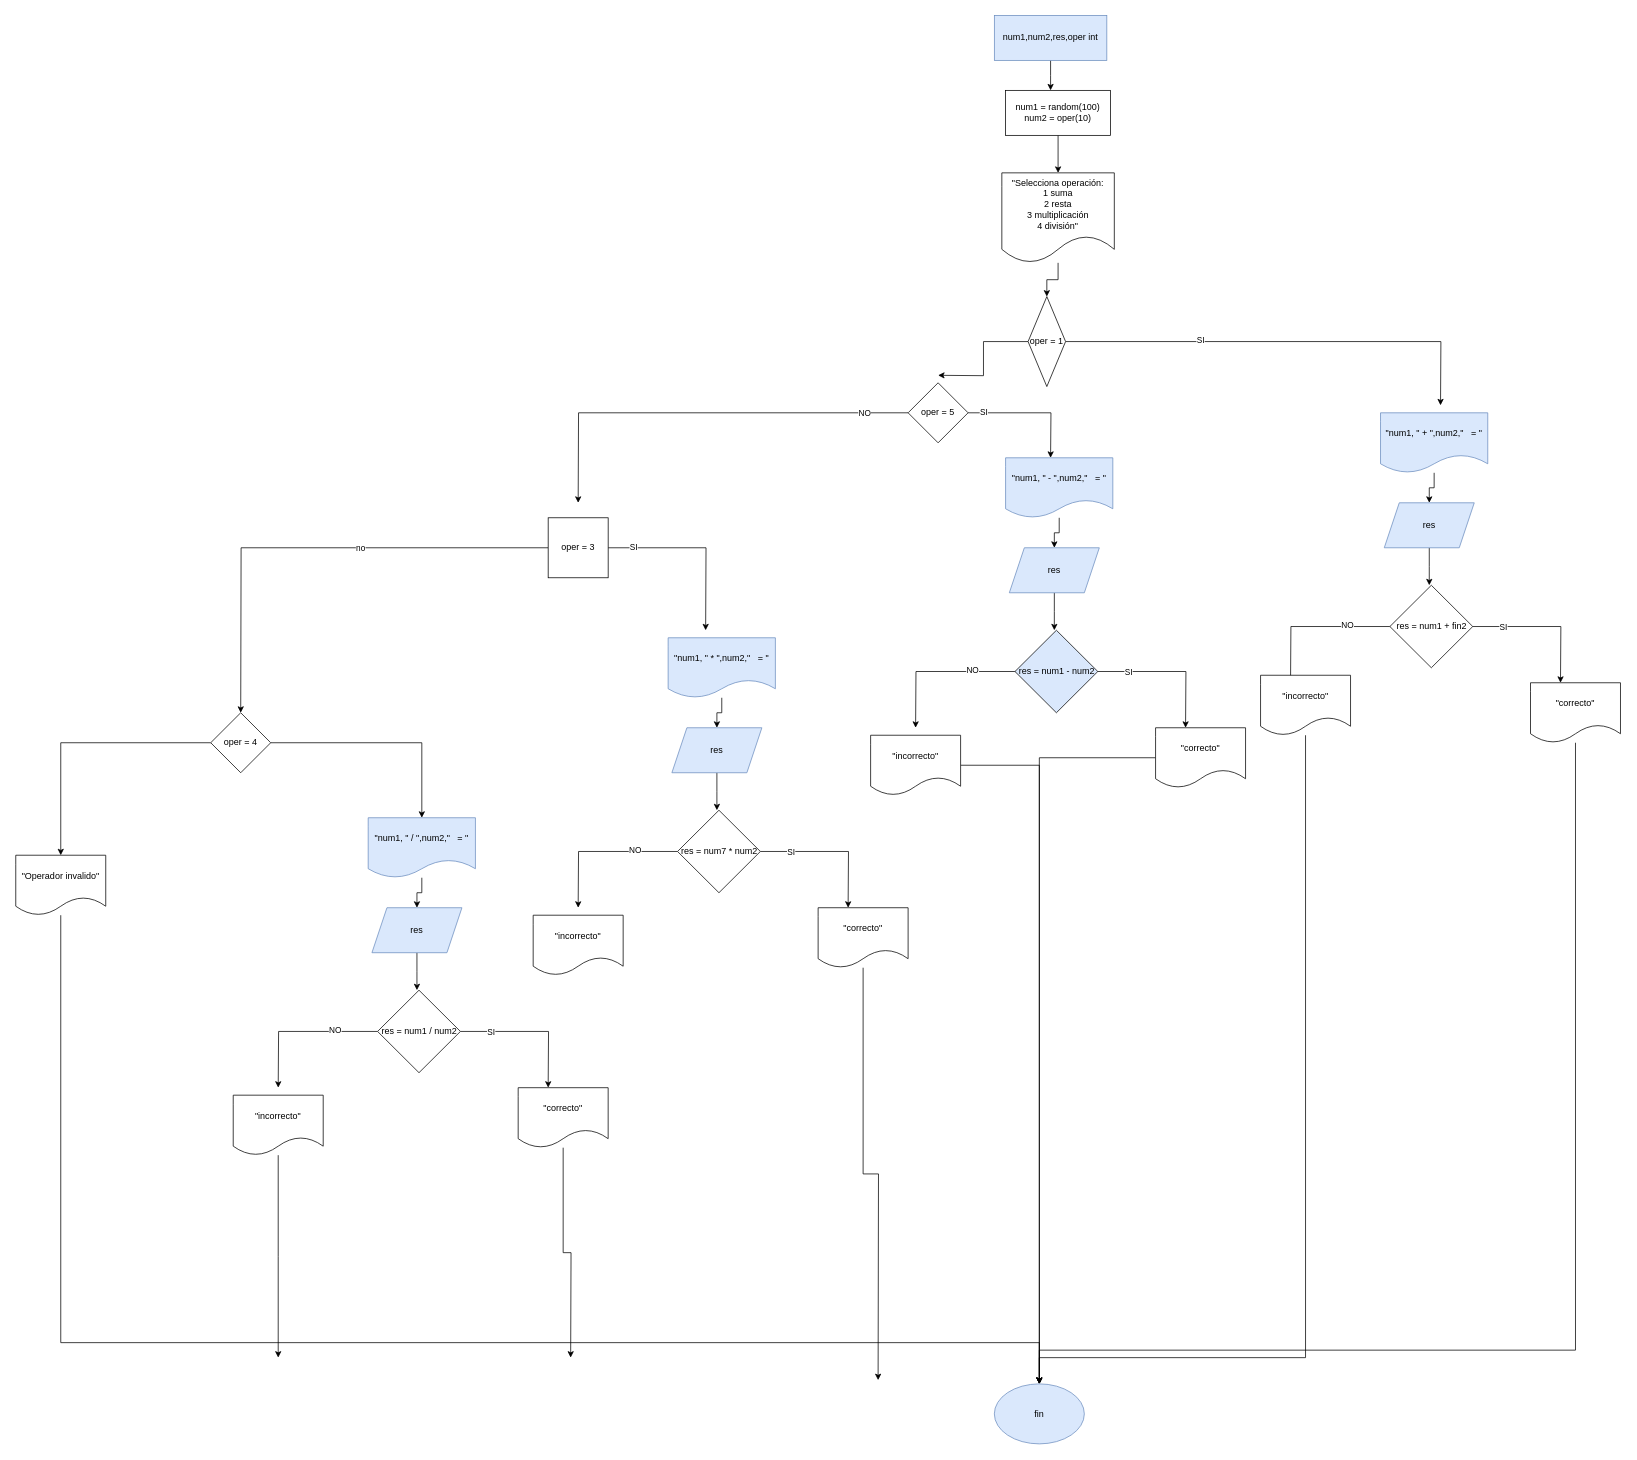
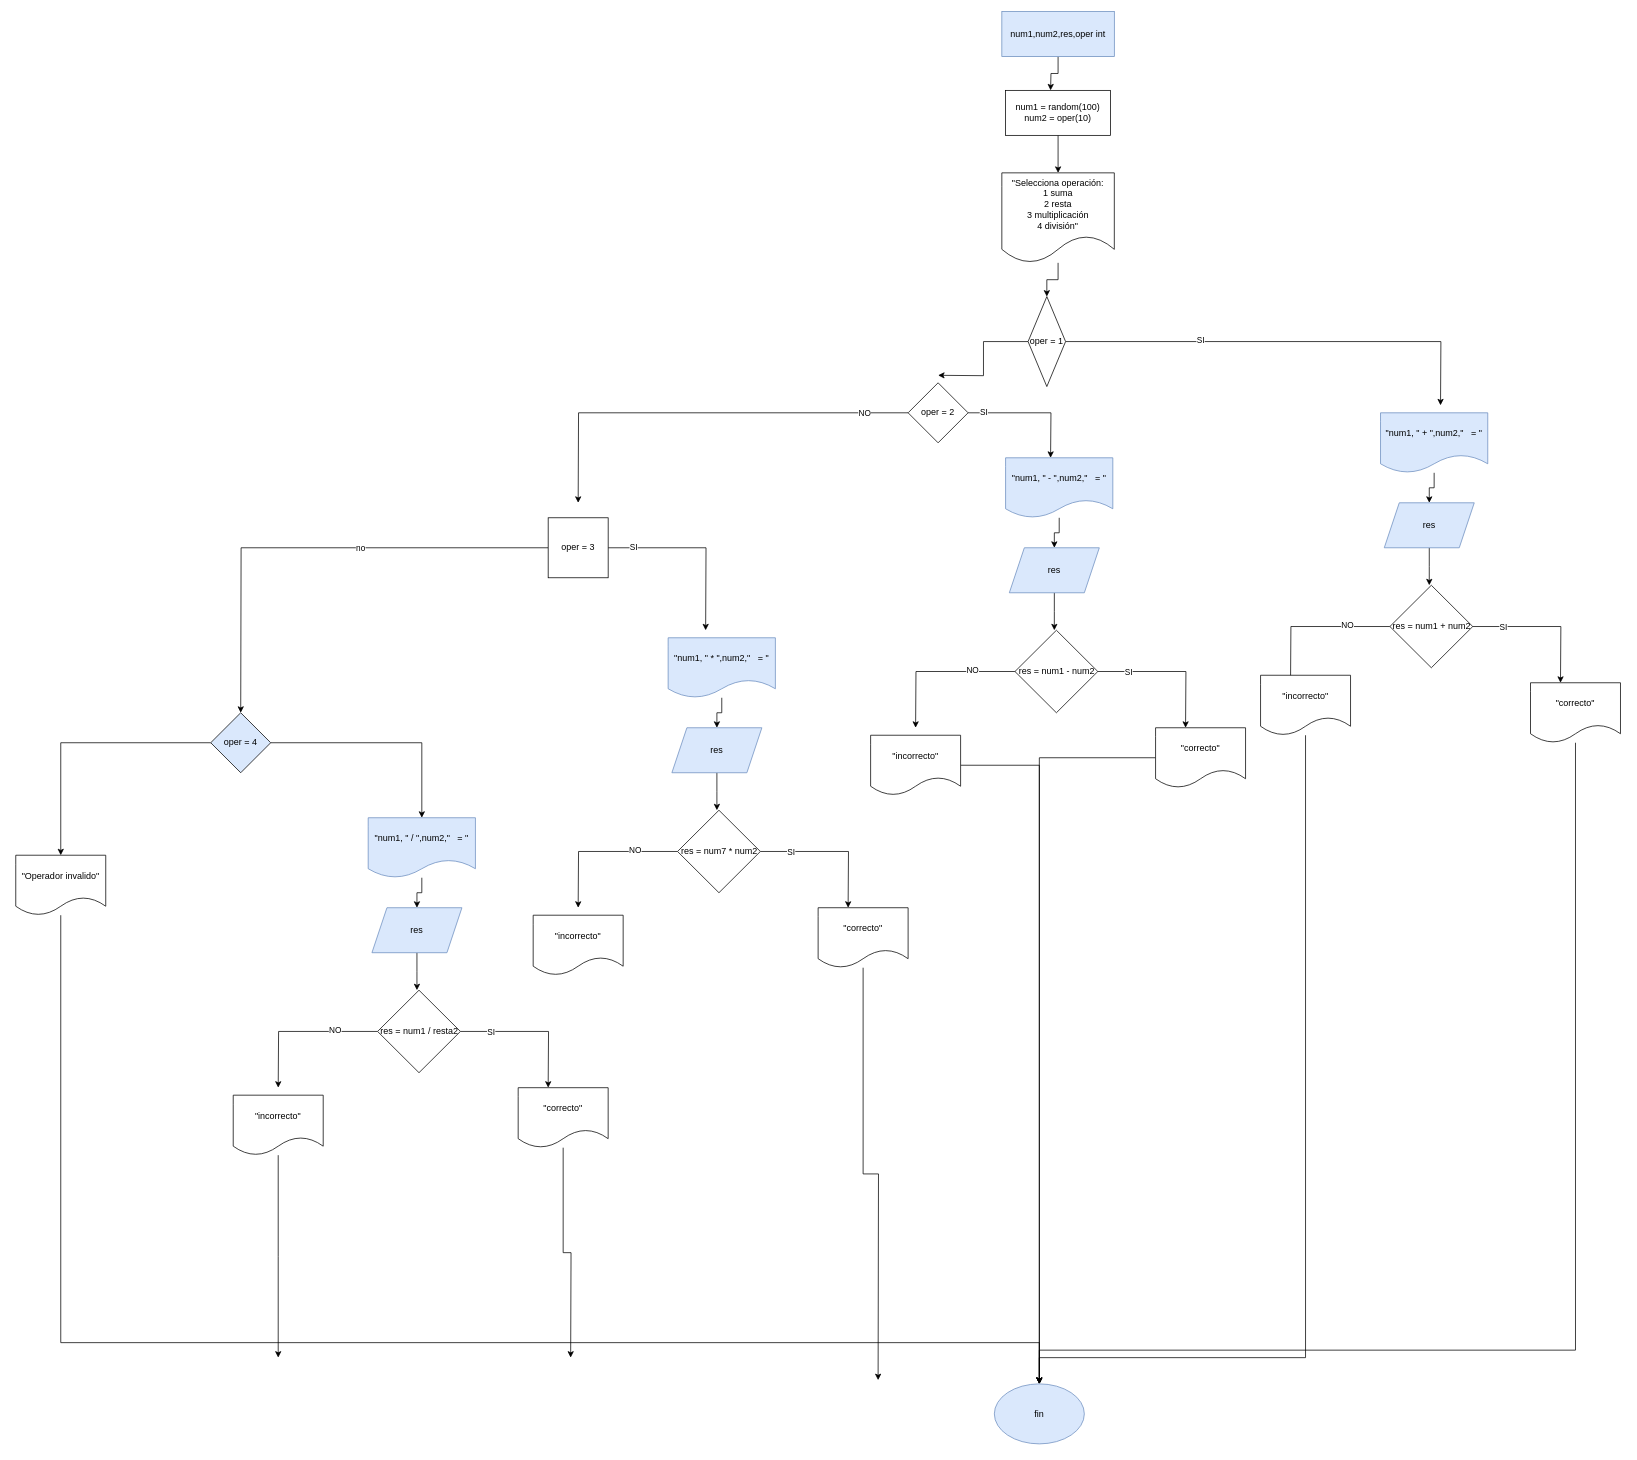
node "num1,num2,res,oper int": moved (1050, 38) -> (1058, 34)
node "oper = 5": label "oper = 5" -> "oper = 2"
node "res = num1 + fin2": label "res = num1 + fin2" -> "res = num1 + num2"
node "res = num1 - num2": fillcolor #dae8fc -> #ffffff
node "oper = 4": fillcolor #ffffff -> #dae8fc
node "res = num1 / num2": label "res = num1 / num2" -> "res = num1 / resta2"
